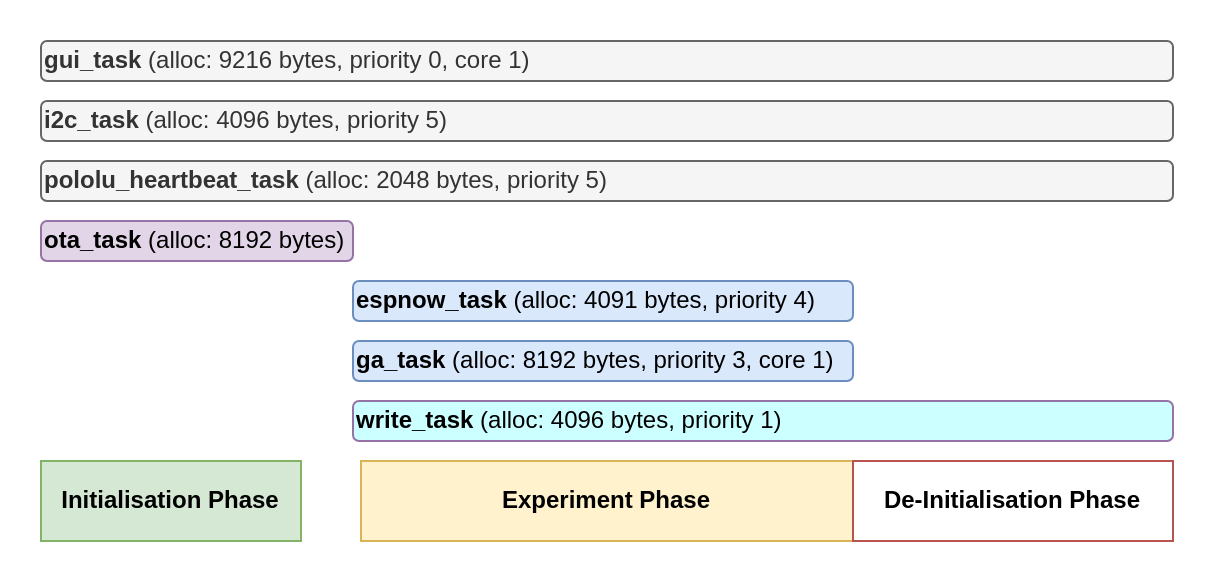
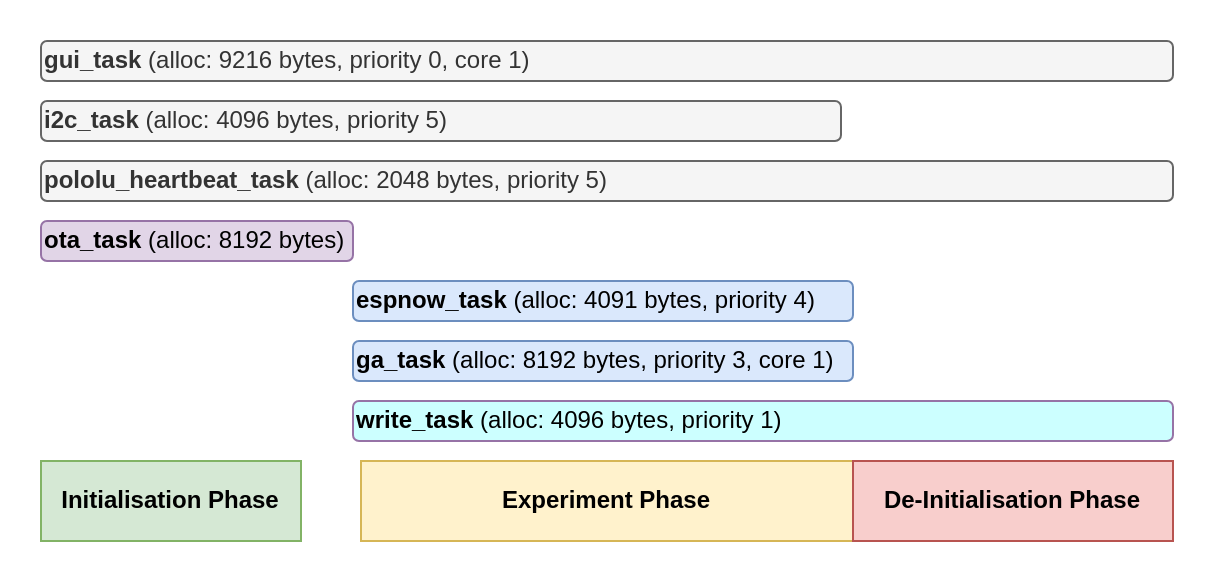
node "i2c_task (alloc: 4096 bytes, priority 5)": size 1132x40 -> 800x40
node "De-Initialisation Phase": fillcolor #ffffff -> #f8cecc
